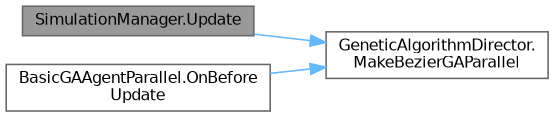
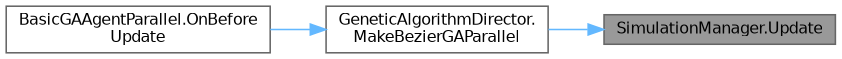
edge "SimulationManager.Update" -> "GeneticAlgorithmDirector. MakeBezierGAParallel": reversed
